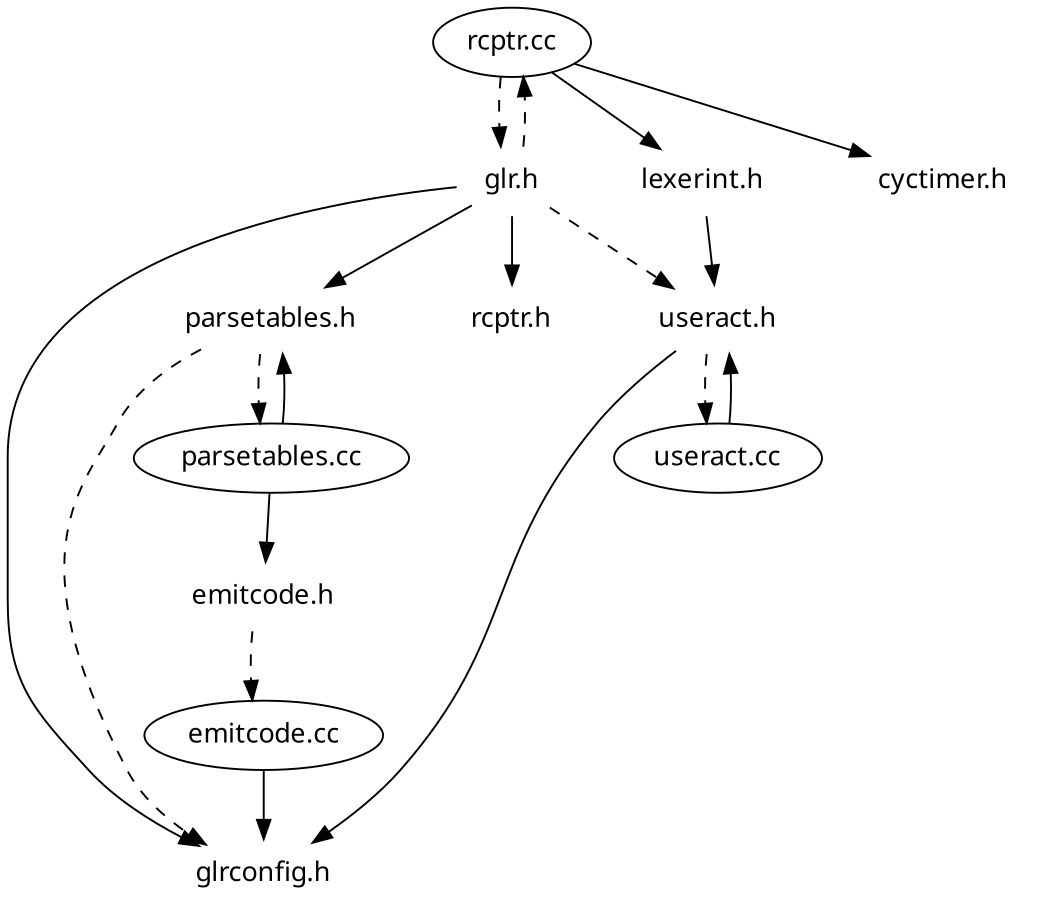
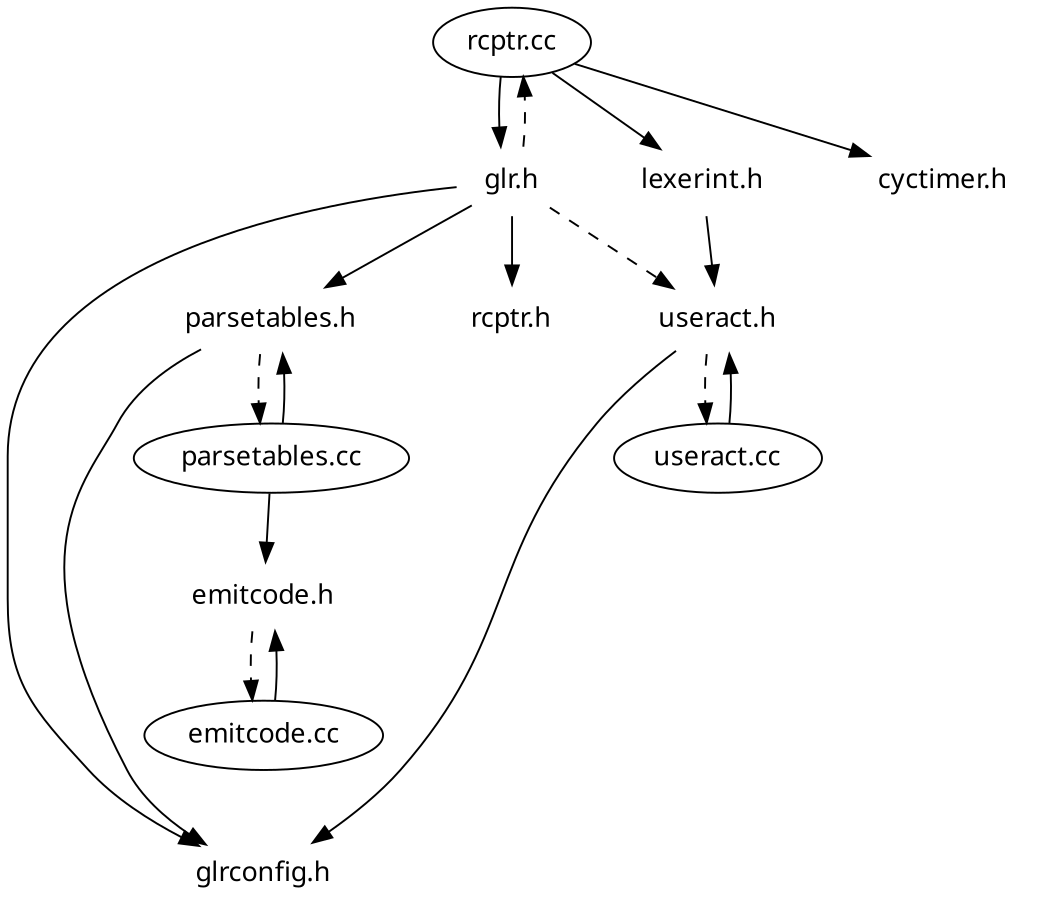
edge "rcptr.cc" -> "glr.h": style dashed -> solid
edge "parsetables.h" -> "glrconfig.h": style dashed -> solid
edge "emitcode.cc" -> "glrconfig.h": now "emitcode.cc" -> "emitcode.h"
